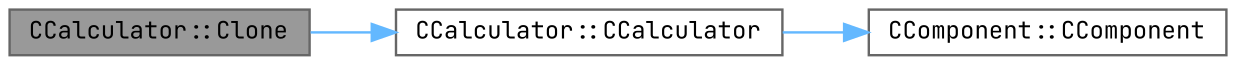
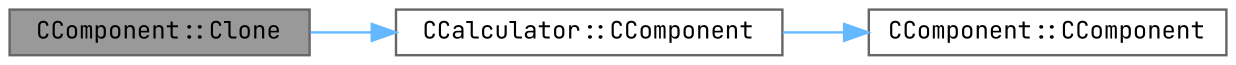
node "CCalculator::Clone": label "CCalculator::Clone" -> "CComponent::Clone"
node "CCalculator::CCalculator": label "CCalculator::CCalculator" -> "CCalculator::CComponent"
